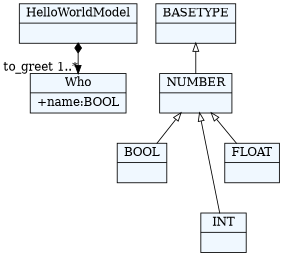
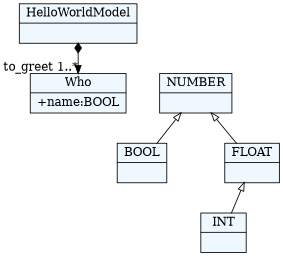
node "BASETYPE": removed
edge "INT" -> "NUMBER": now "INT" -> "FLOAT"
